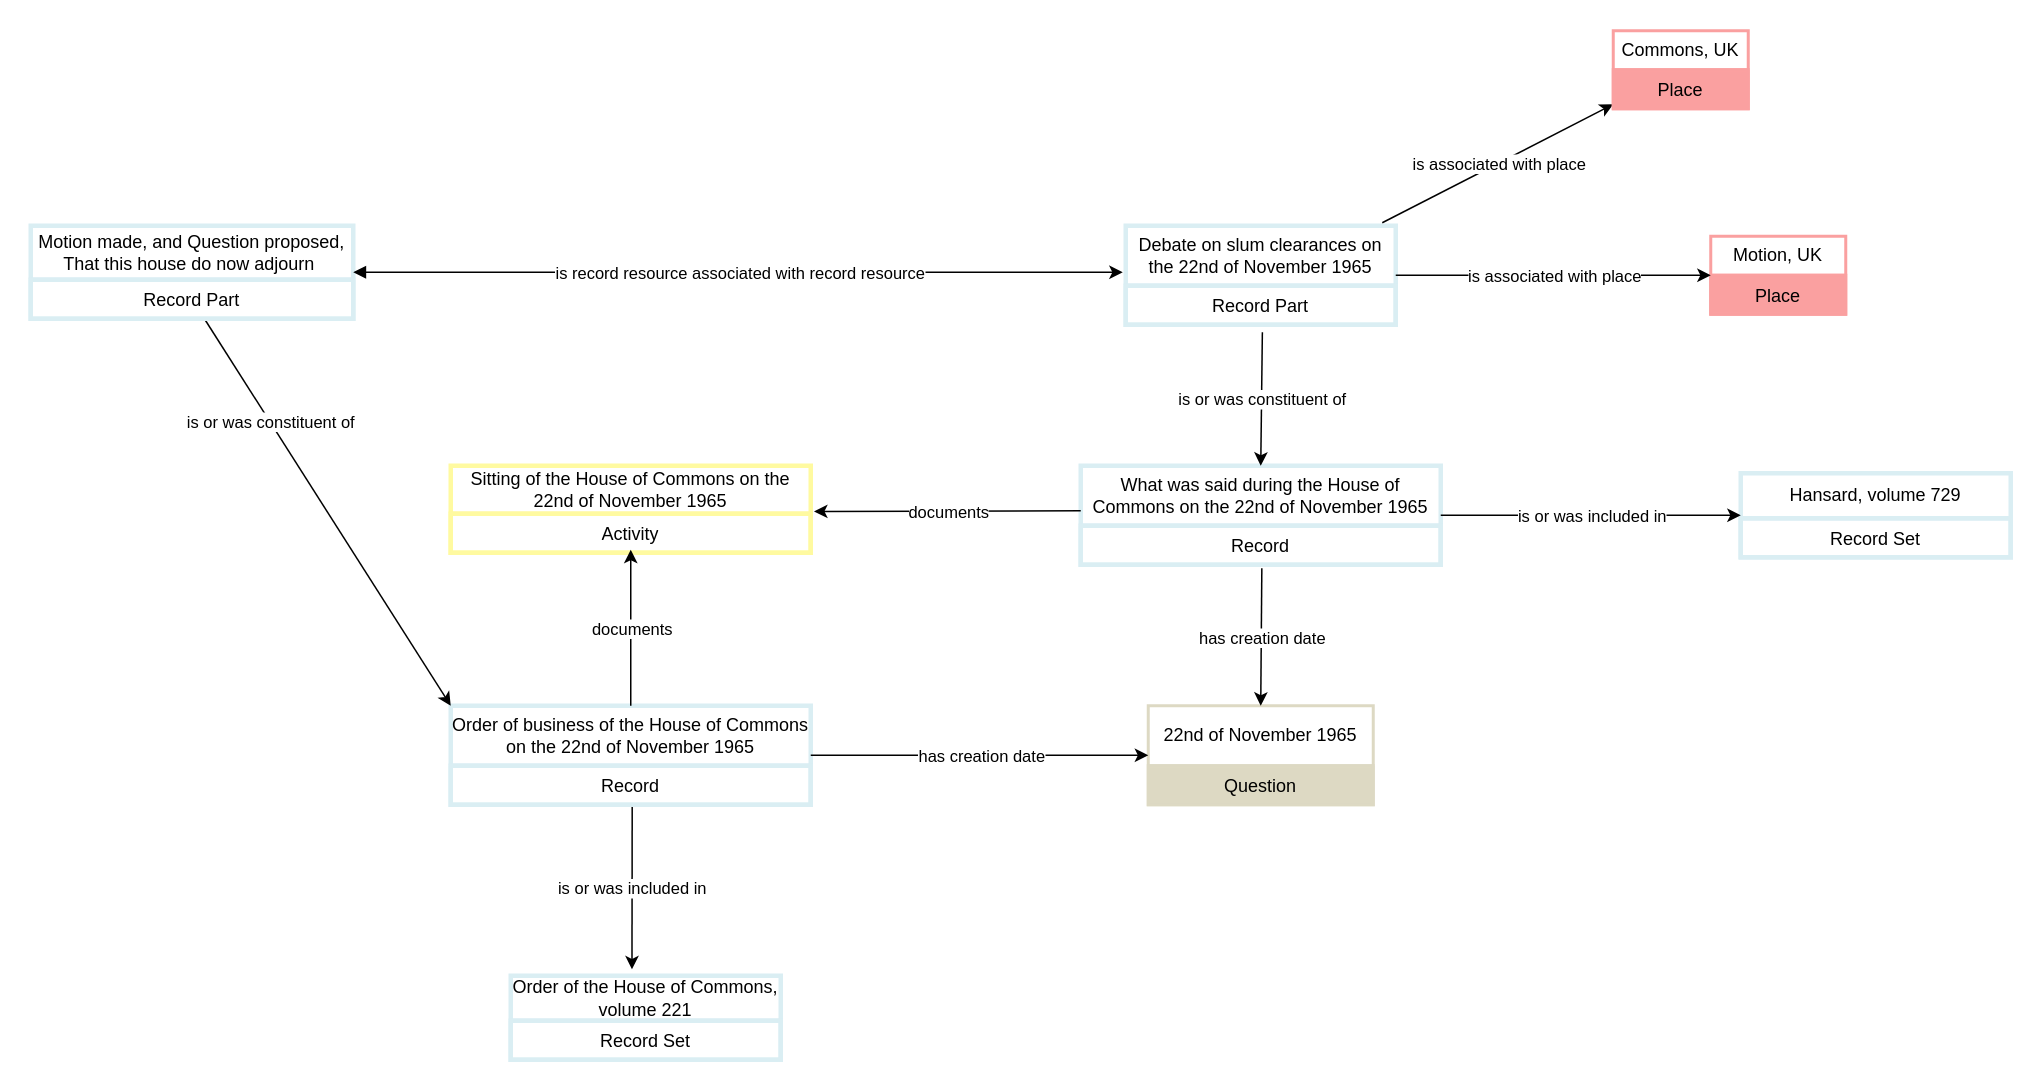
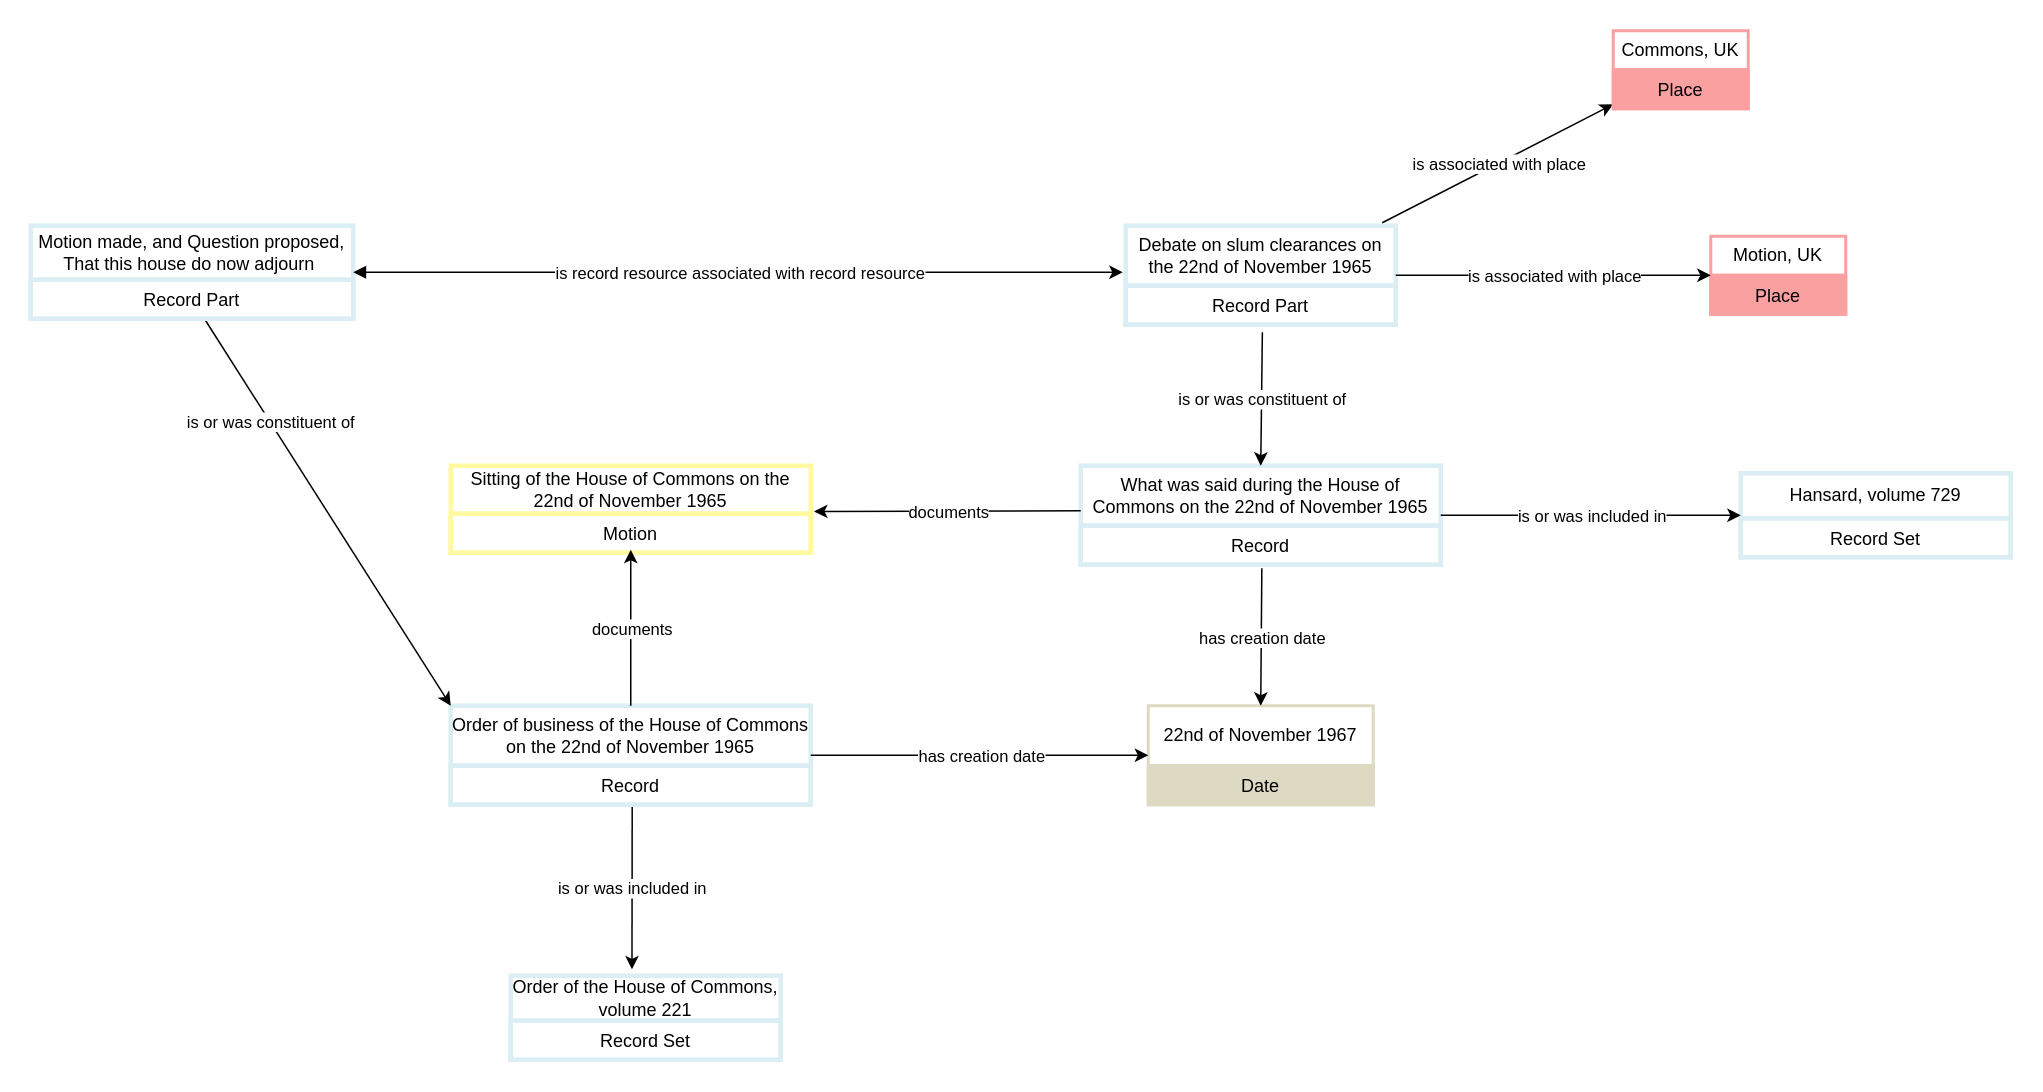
node "Activity": label "Activity" -> "Motion"
node "22nd of November 1965": label "22nd of November 1965" -> "22nd of November 1967"
node "Question": label "Question" -> "Date"
